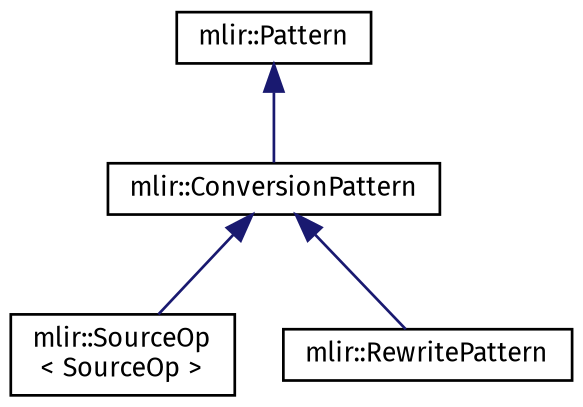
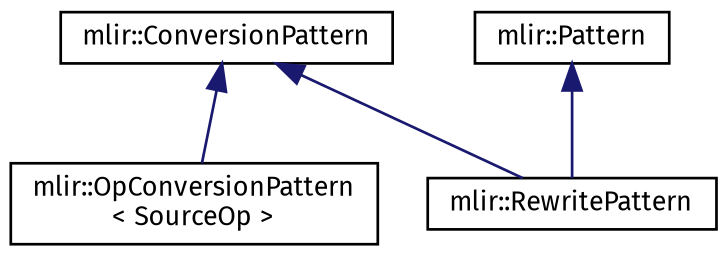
edge "mlir::ConversionPattern" -> "mlir::Pattern": now "mlir::RewritePattern" -> "mlir::Pattern"
node "mlir::SourceOp < SourceOp >": label "mlir::SourceOp < SourceOp >" -> "mlir::OpConversionPattern < SourceOp >"
